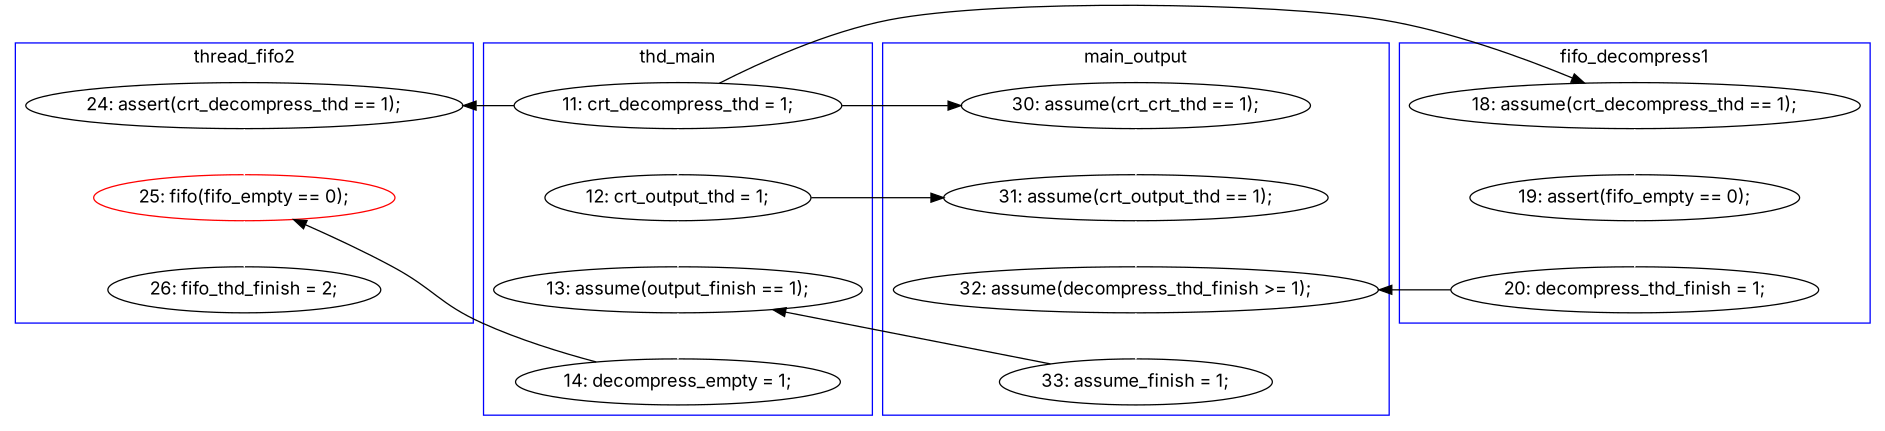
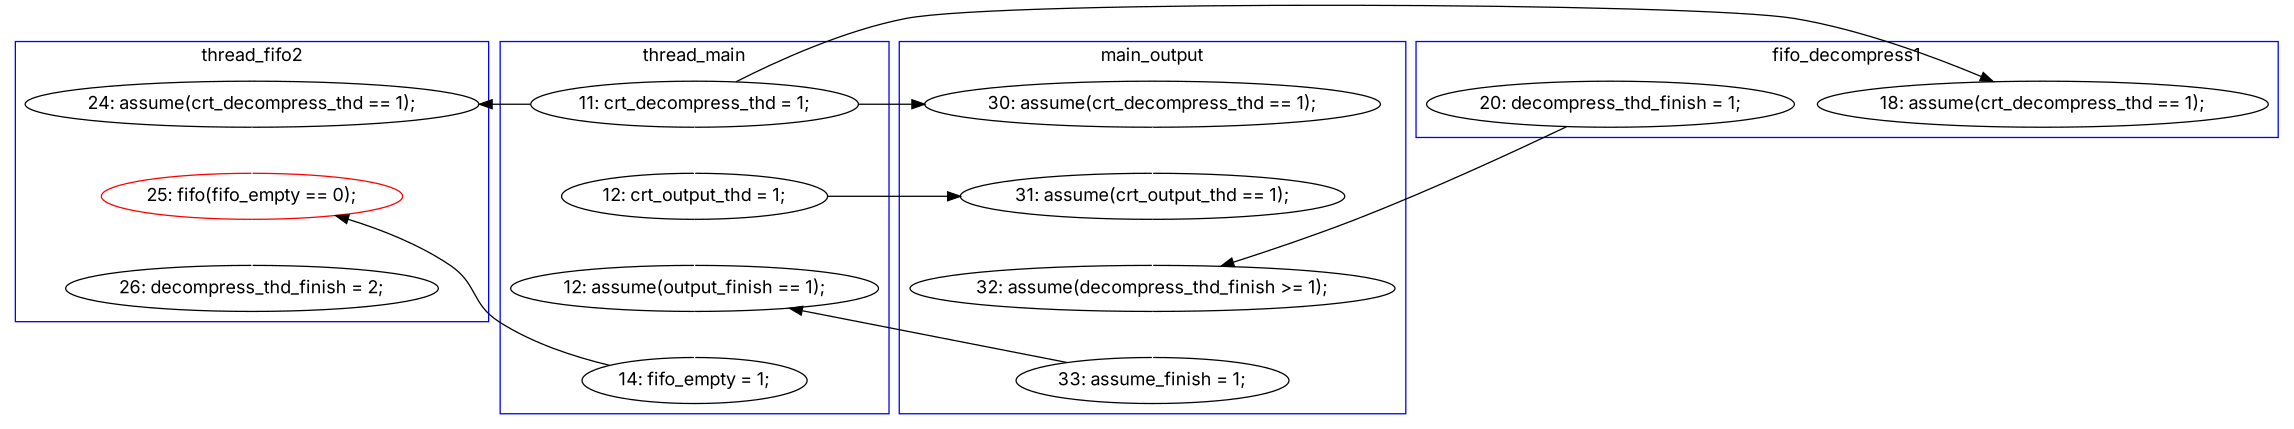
cluster "thd_main": label "thd_main" -> "thread_main"
node "24: assert(crt_decompress_thd == 1);": label "24: assert(crt_decompress_thd == 1);" -> "24: assume(crt_decompress_thd == 1);"
node "30: assume(crt_crt_thd == 1);": label "30: assume(crt_crt_thd == 1);" -> "30: assume(crt_decompress_thd == 1);"
node "19: assert(fifo_empty == 0);": removed
node "26: fifo_thd_finish = 2;": label "26: fifo_thd_finish = 2;" -> "26: decompress_thd_finish = 2;"
node "13: assume(output_finish == 1);": label "13: assume(output_finish == 1);" -> "12: assume(output_finish == 1);"
node "14: decompress_empty = 1;": label "14: decompress_empty = 1;" -> "14: fifo_empty = 1;"
